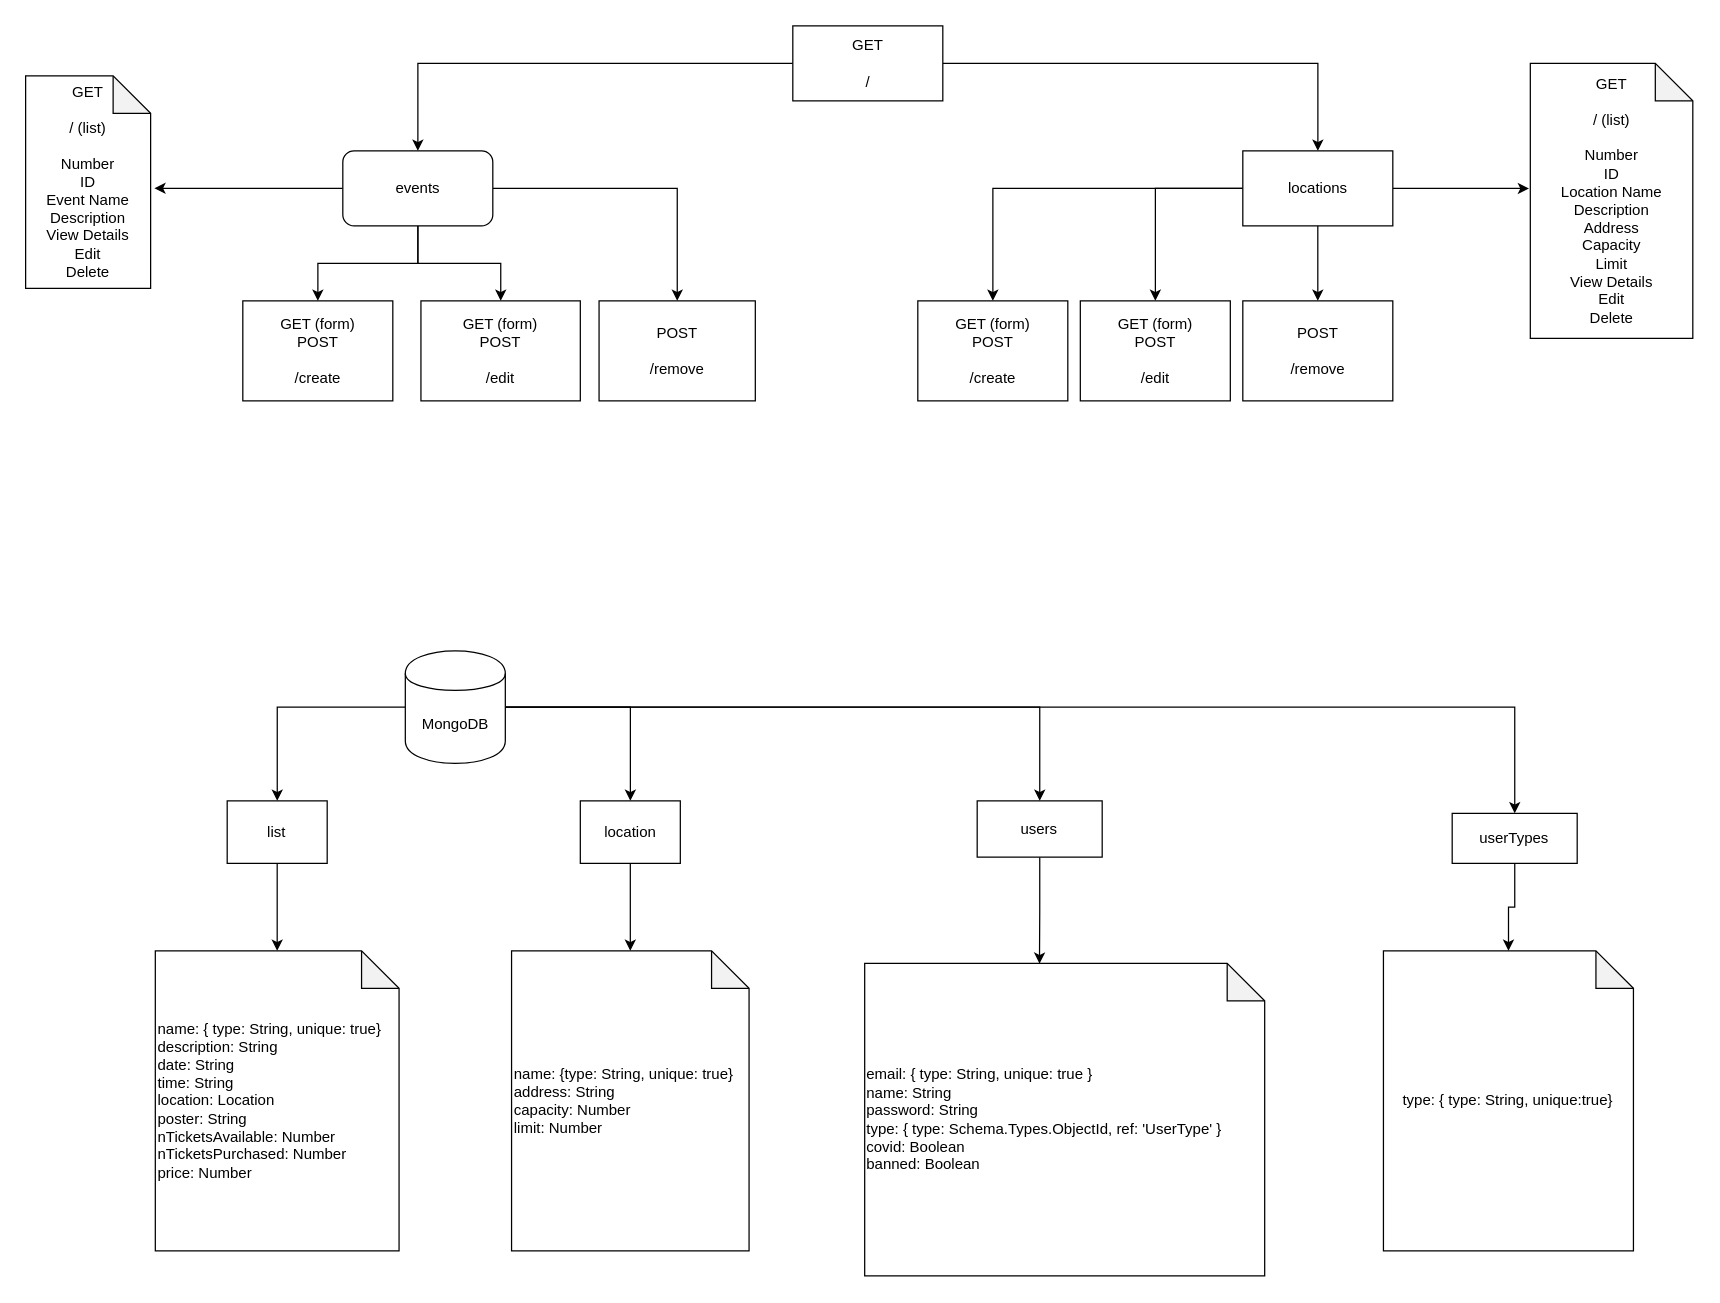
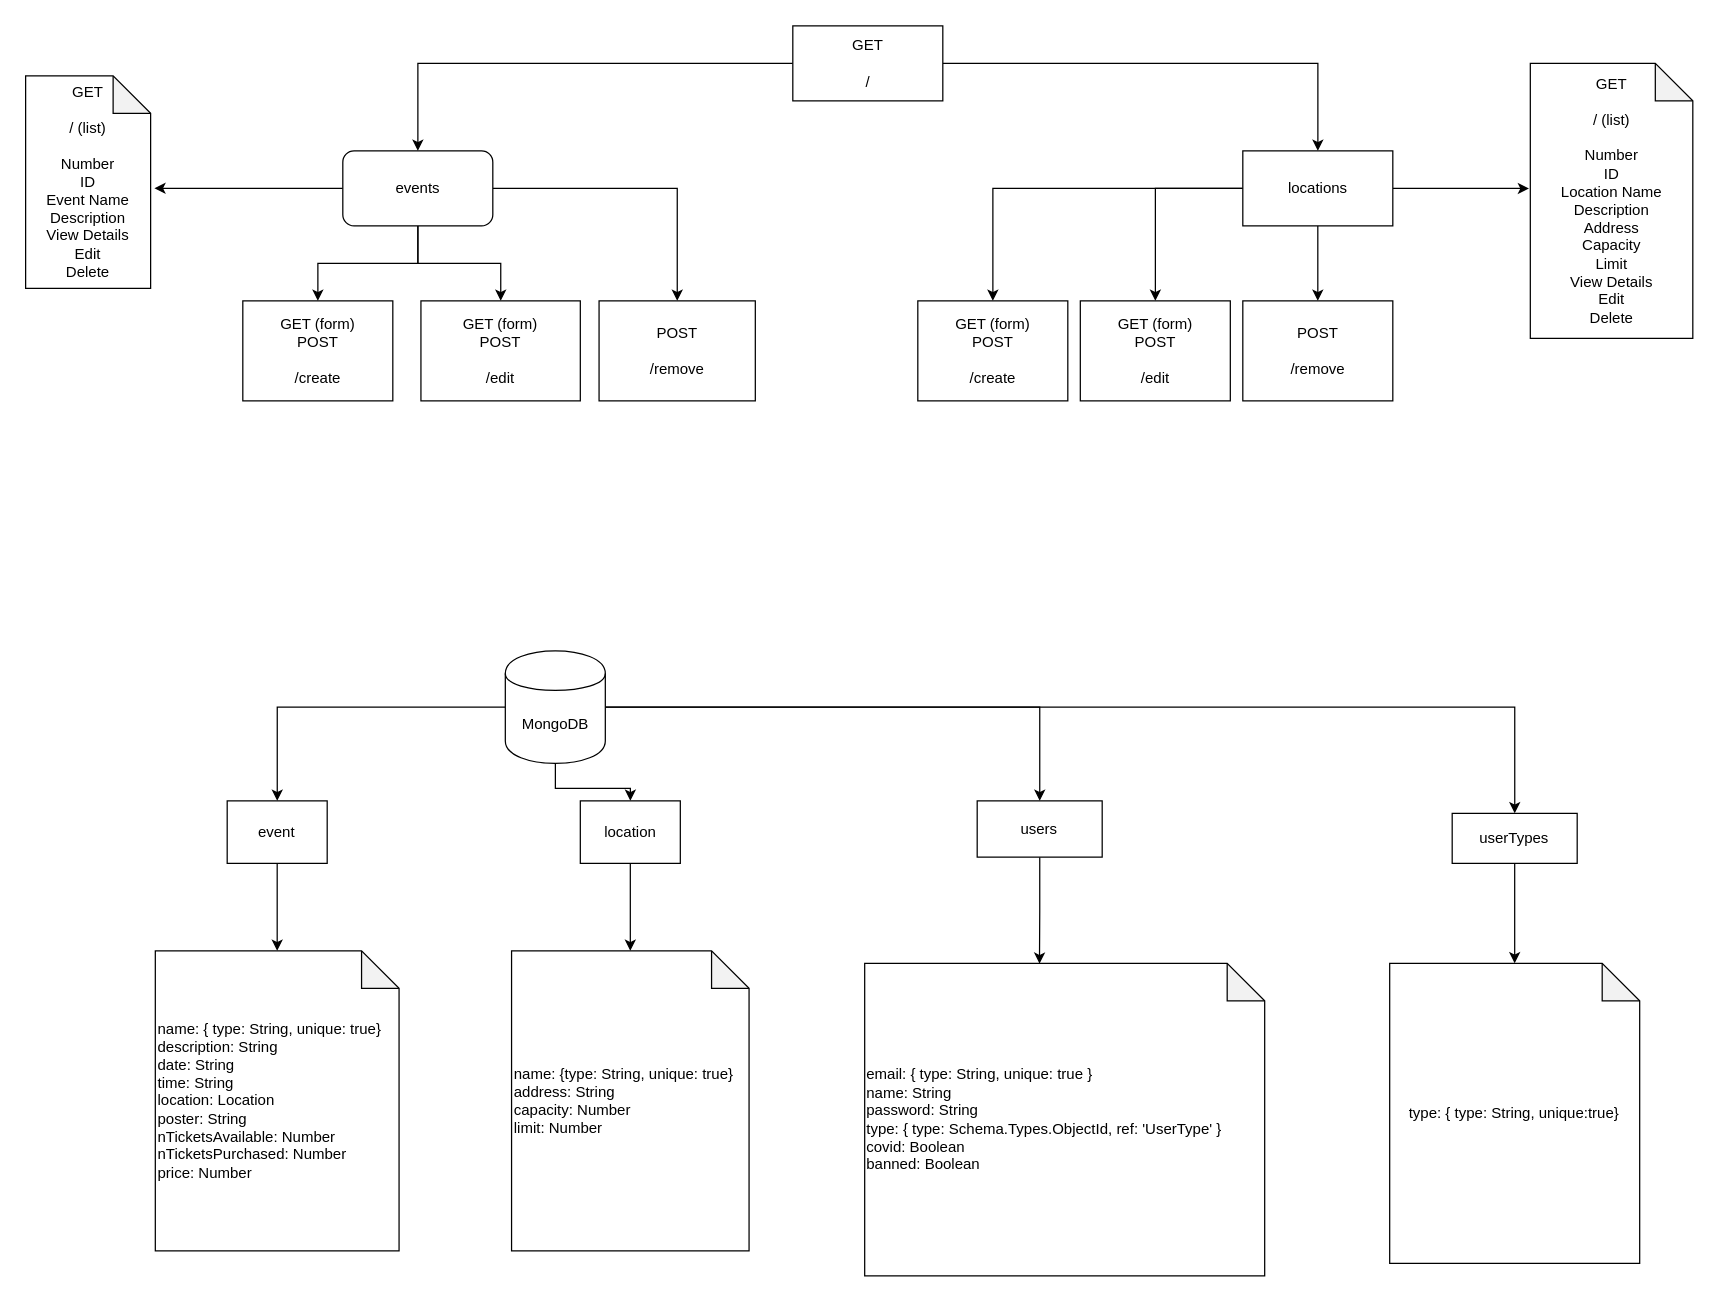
node "MongoDB": moved (455, 707) -> (555, 707)
node "list": label "list" -> "event"
node "type: { type: String, unique:true}": moved (1508, 1101) -> (1515, 1113)
